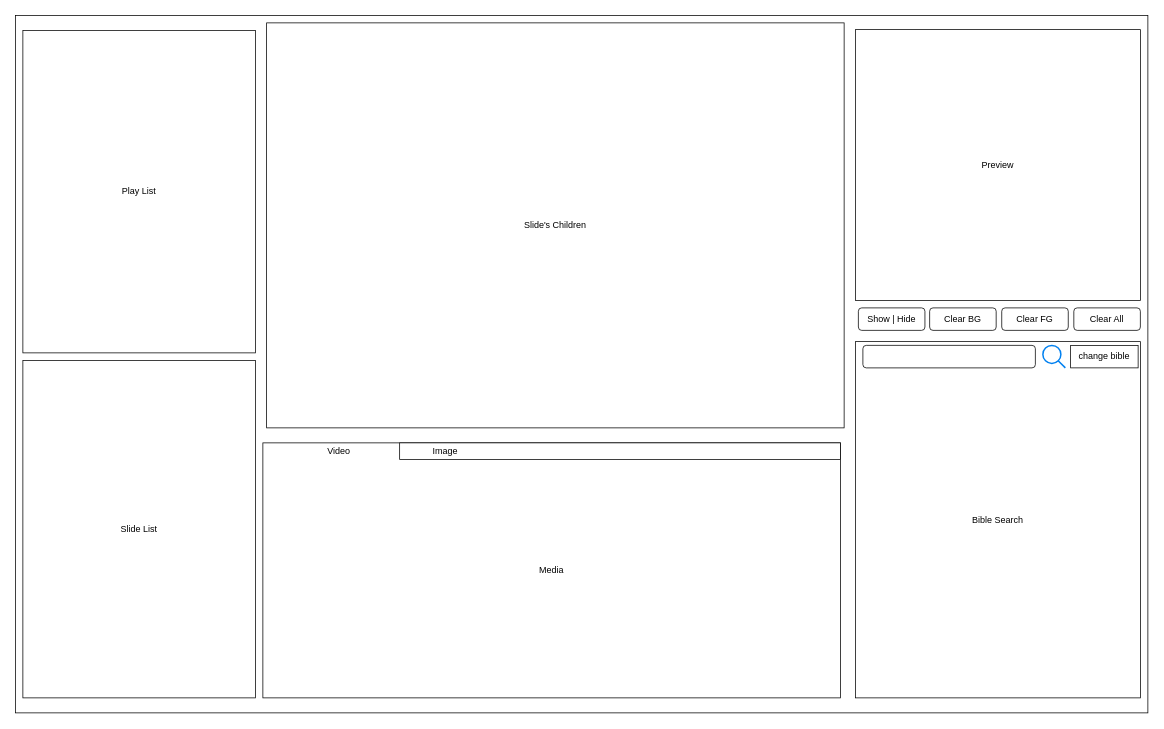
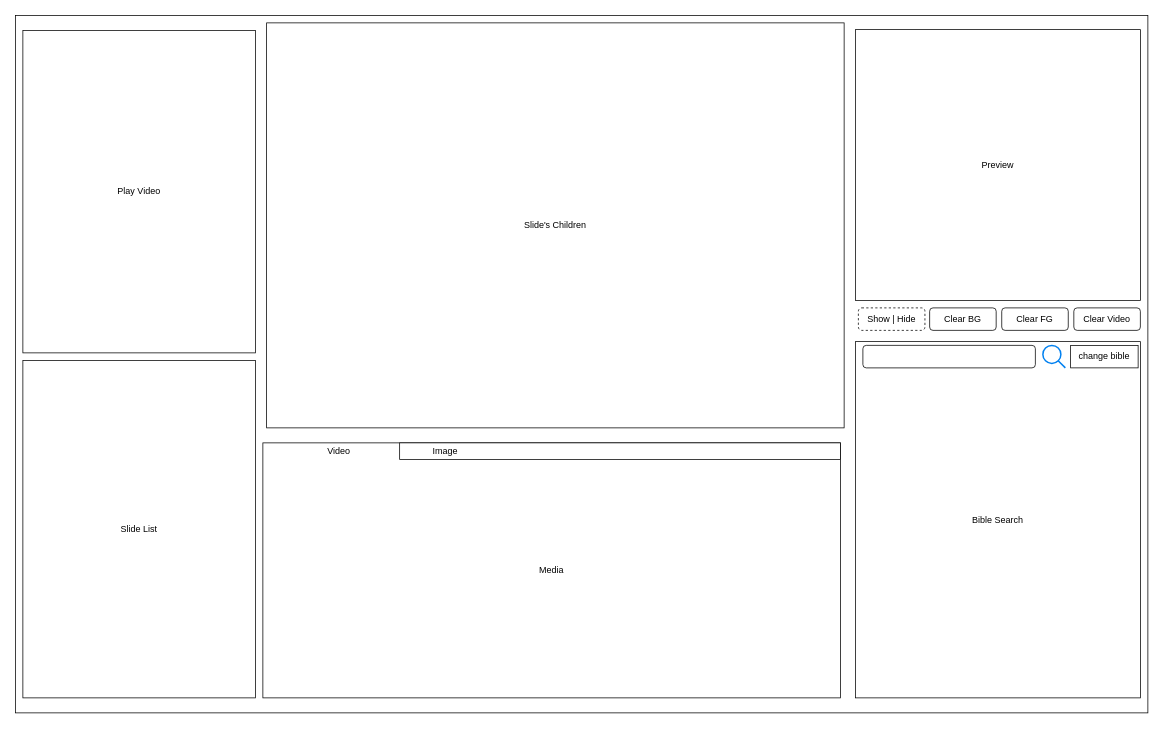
node "Play List": label "Play List" -> "Play Video"
node "Show | Hide": style solid -> dashed
node "Clear All": label "Clear All" -> "Clear Video"
